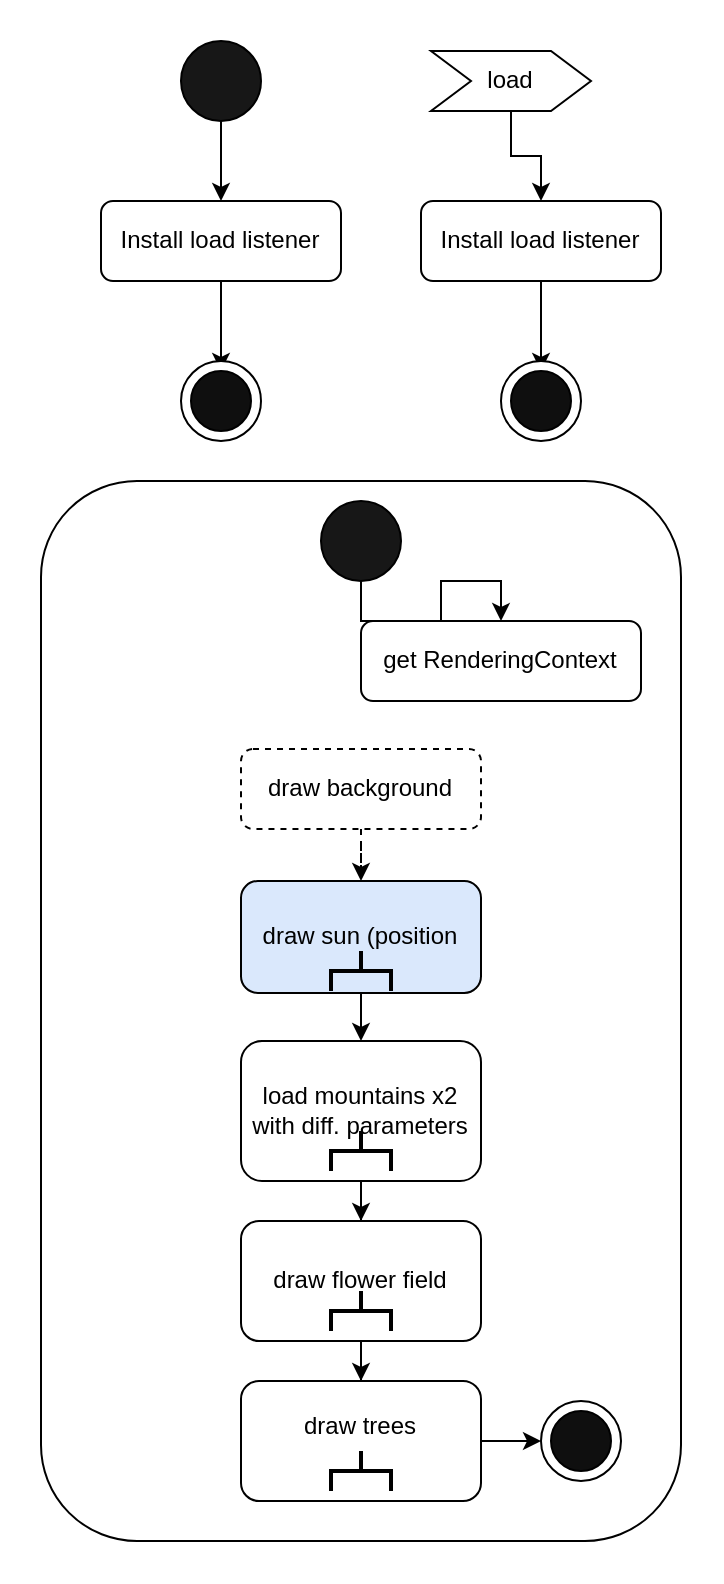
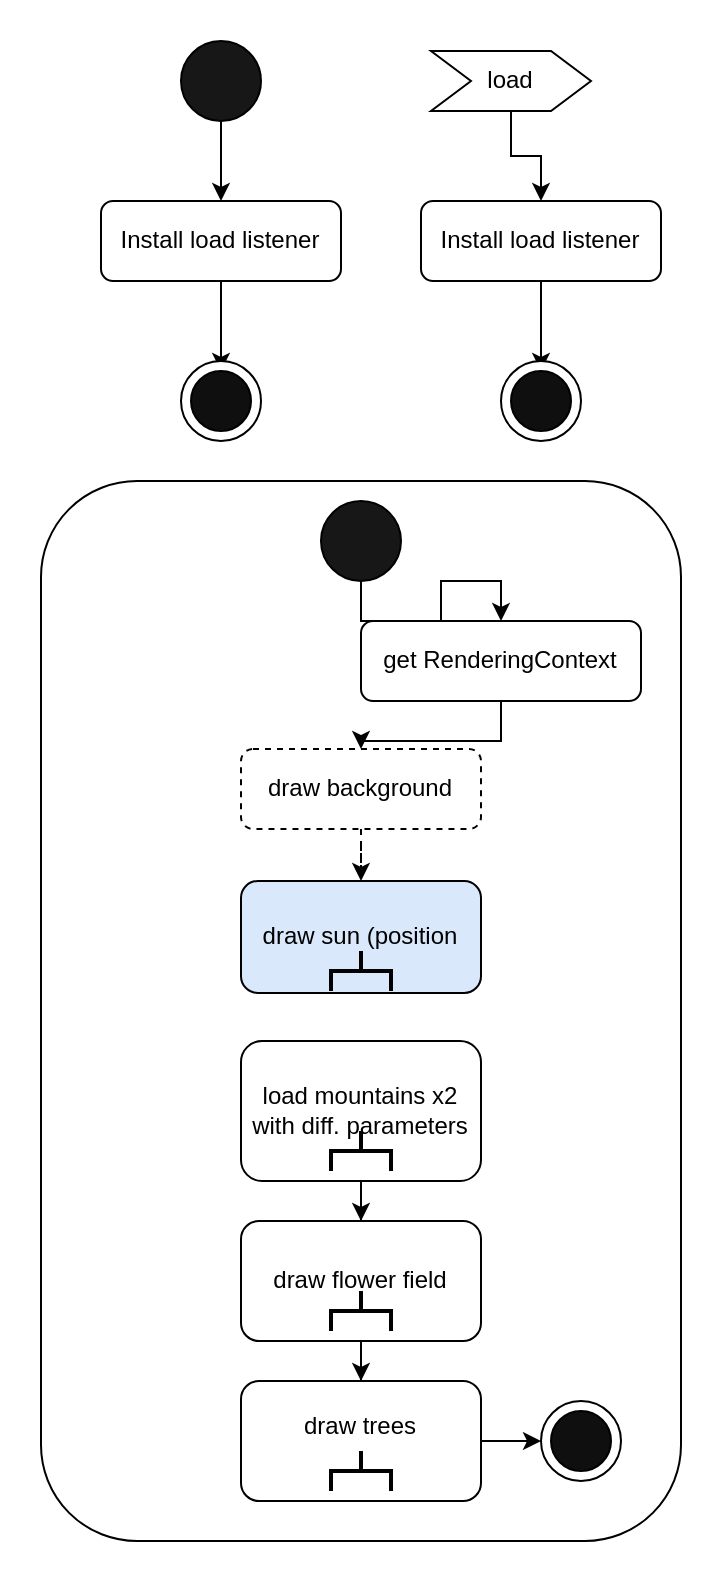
edge "get RenderingContext" -> "draw background": added
edge "draw sun (position" -> "load mountains x2 with diff. parameters": removed
